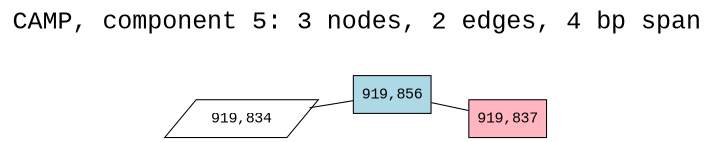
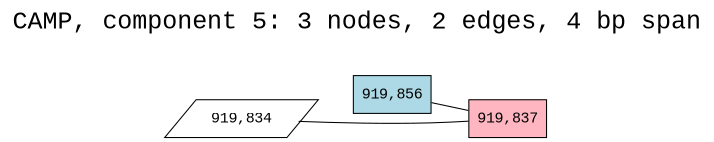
edge "919,856" -- "919,834": now "919,837" -- "919,834"
